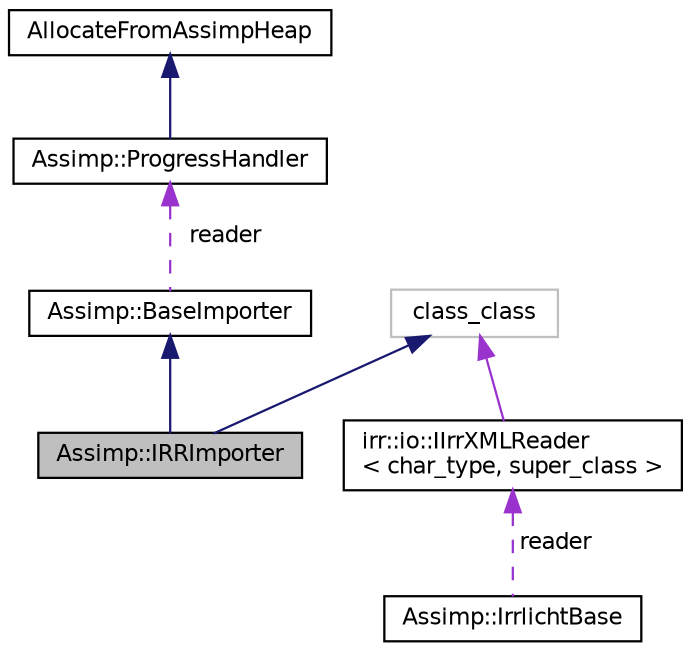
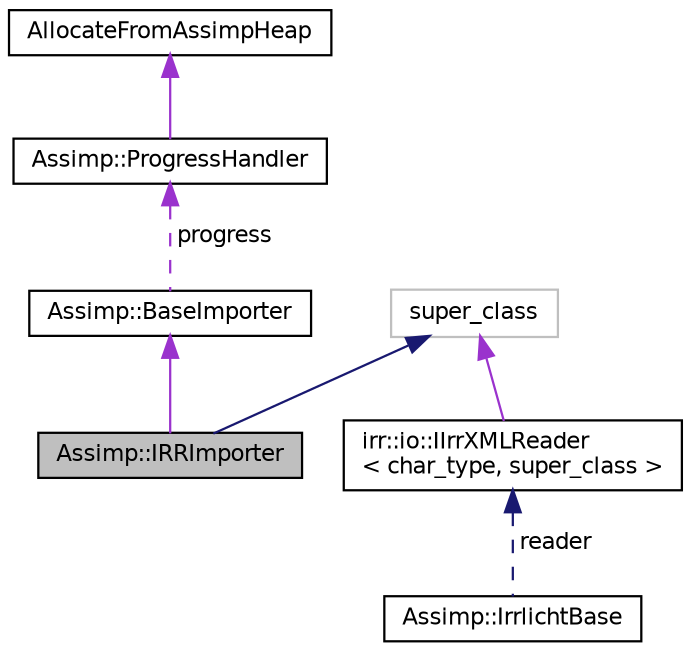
edge "Assimp::ProgressHandler" -> "AllocateFromAssimpHeap": color midnightblue -> darkorchid3
edge "Assimp::BaseImporter" -> "Assimp::ProgressHandler": label " reader" -> " progress"
node "class_class": label "class_class" -> "super_class"
edge "Assimp::IRRImporter" -> "Assimp::BaseImporter": color midnightblue -> darkorchid3
edge "Assimp::IrrlichtBase" -> "irr::io::IIrrXMLReader < char_type, super_class >": color darkorchid3 -> midnightblue
